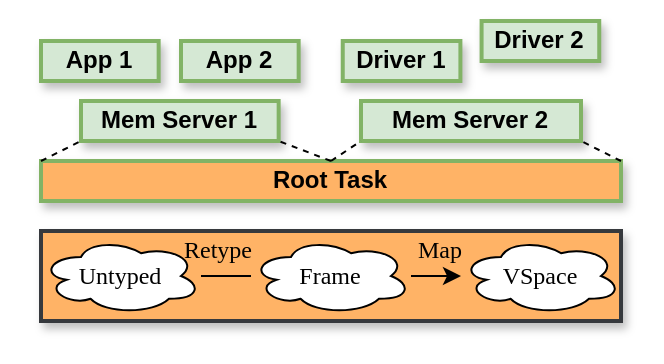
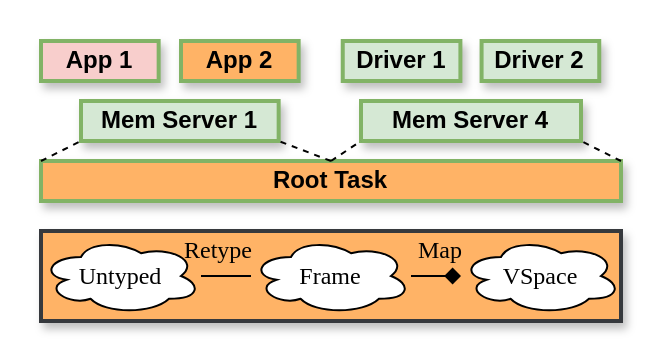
node "Driver 2": moved (540, 41) -> (540, 61)
node "App 1": fillcolor #d5e8d4 -> #f8cecc
node "App 2": fillcolor #d5e8d4 -> #ffb366
node "Mem Server 2": label "Mem Server 2" -> "Mem Server 4"
edge "Frame" -> "VSpace": arrowhead classic -> diamond
